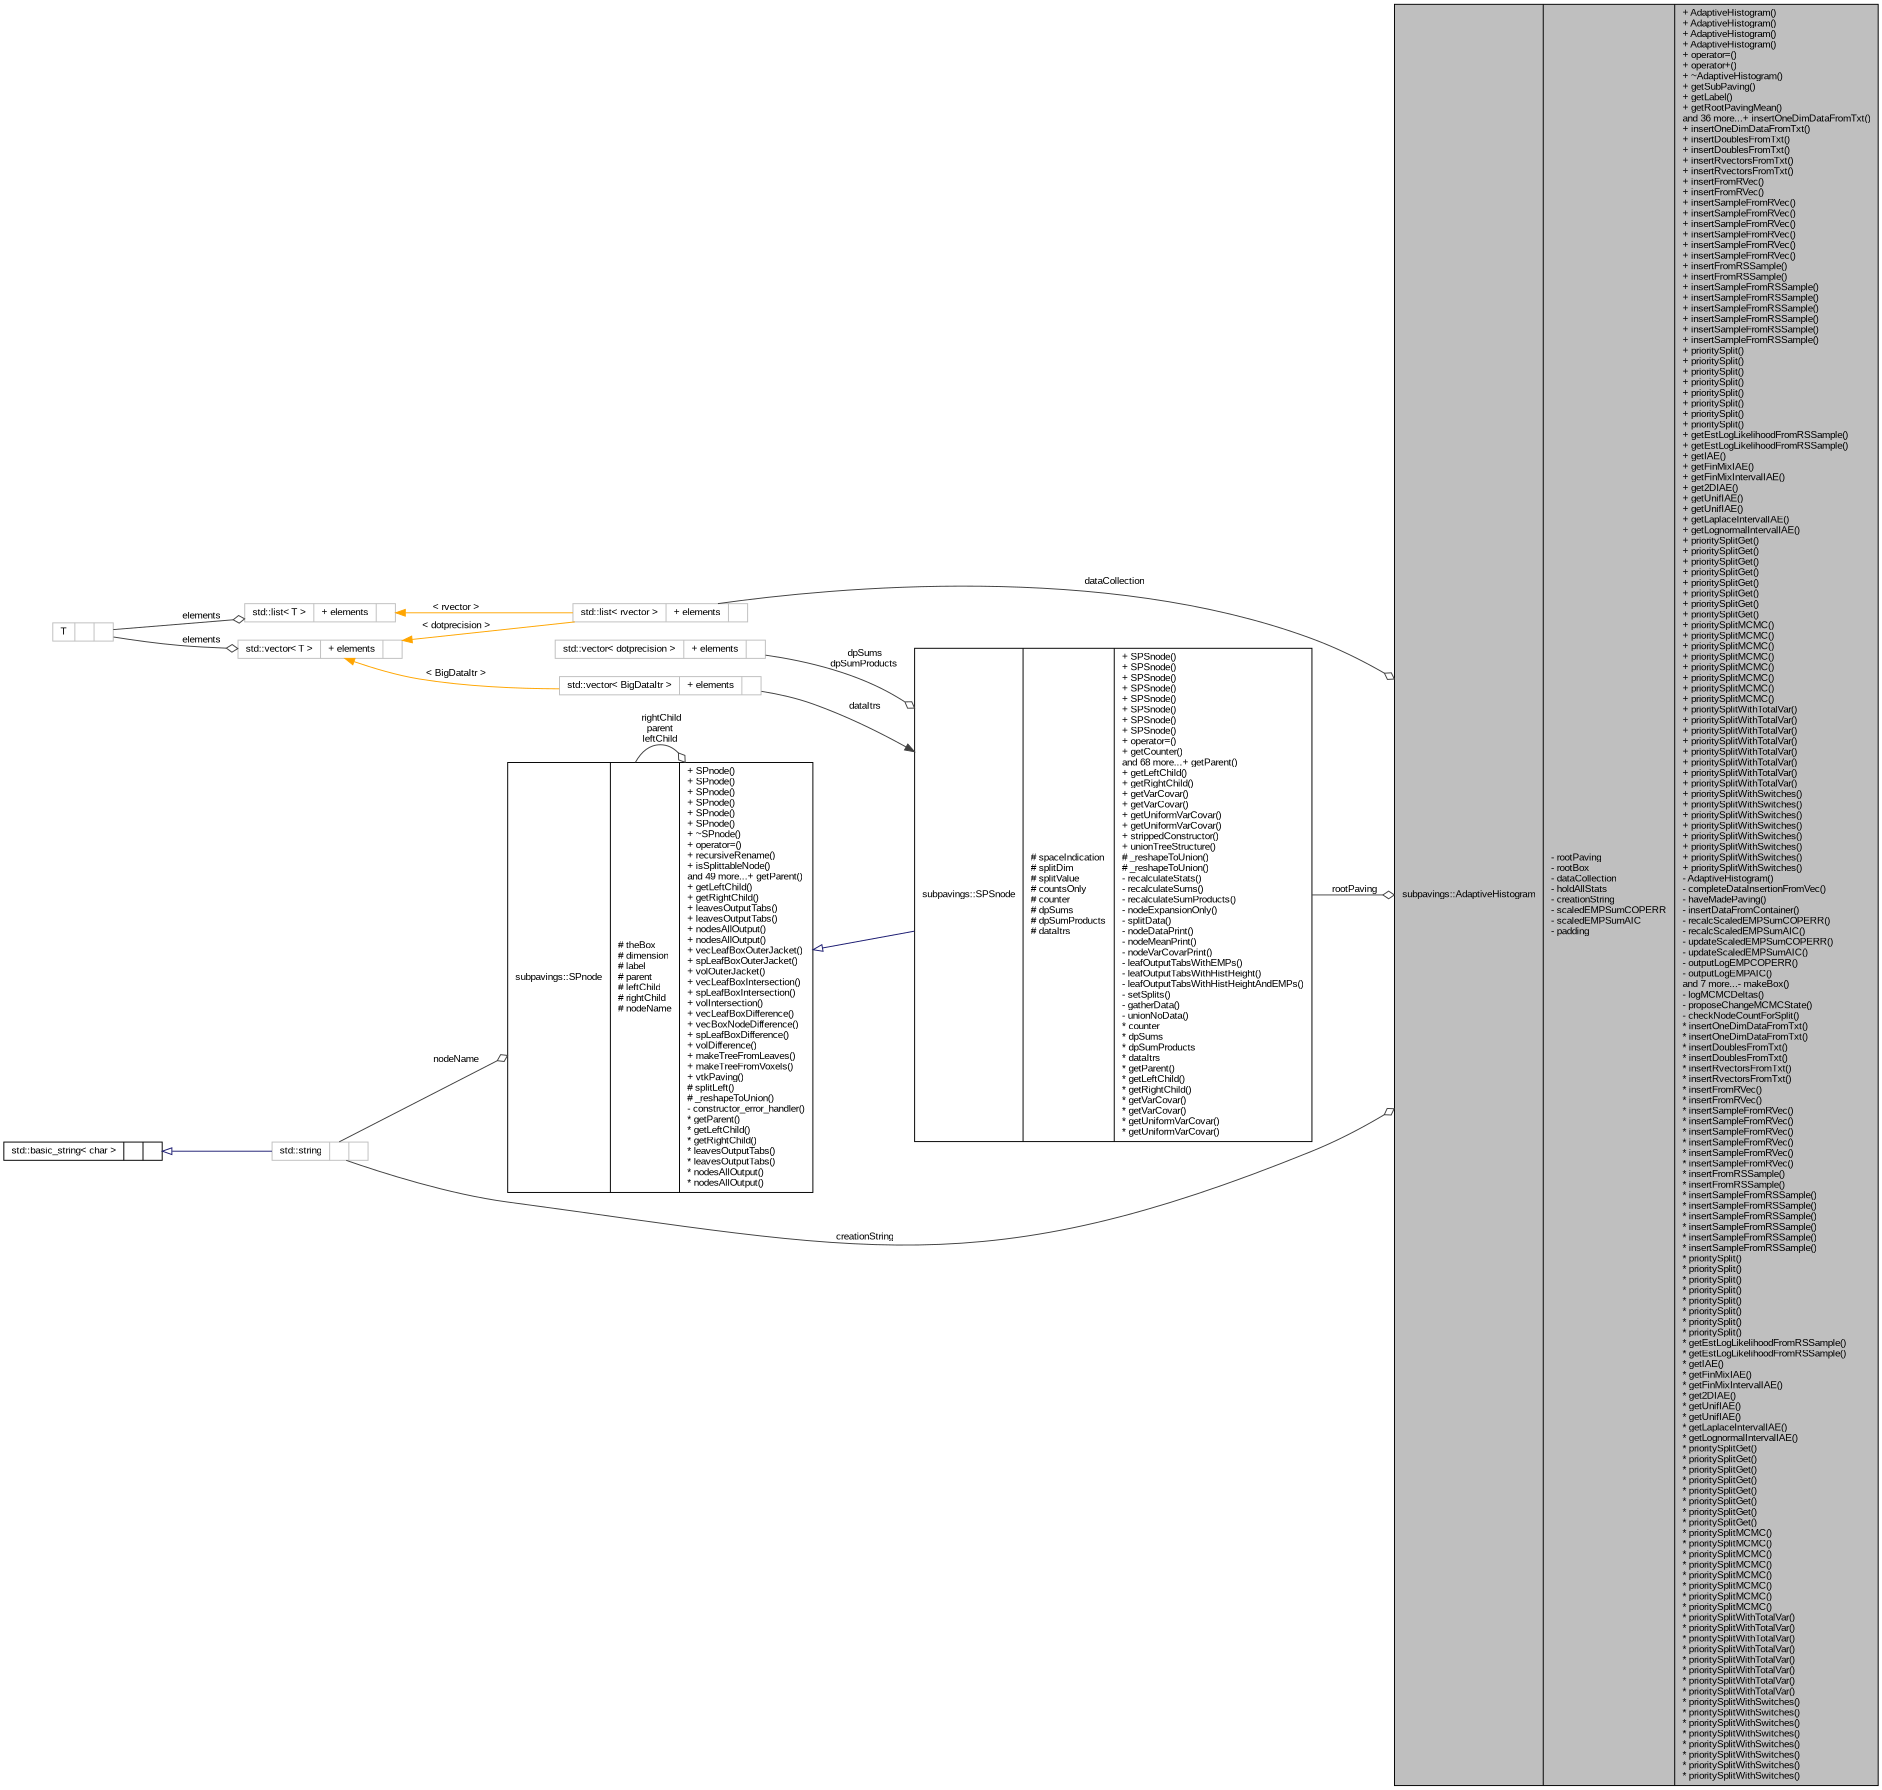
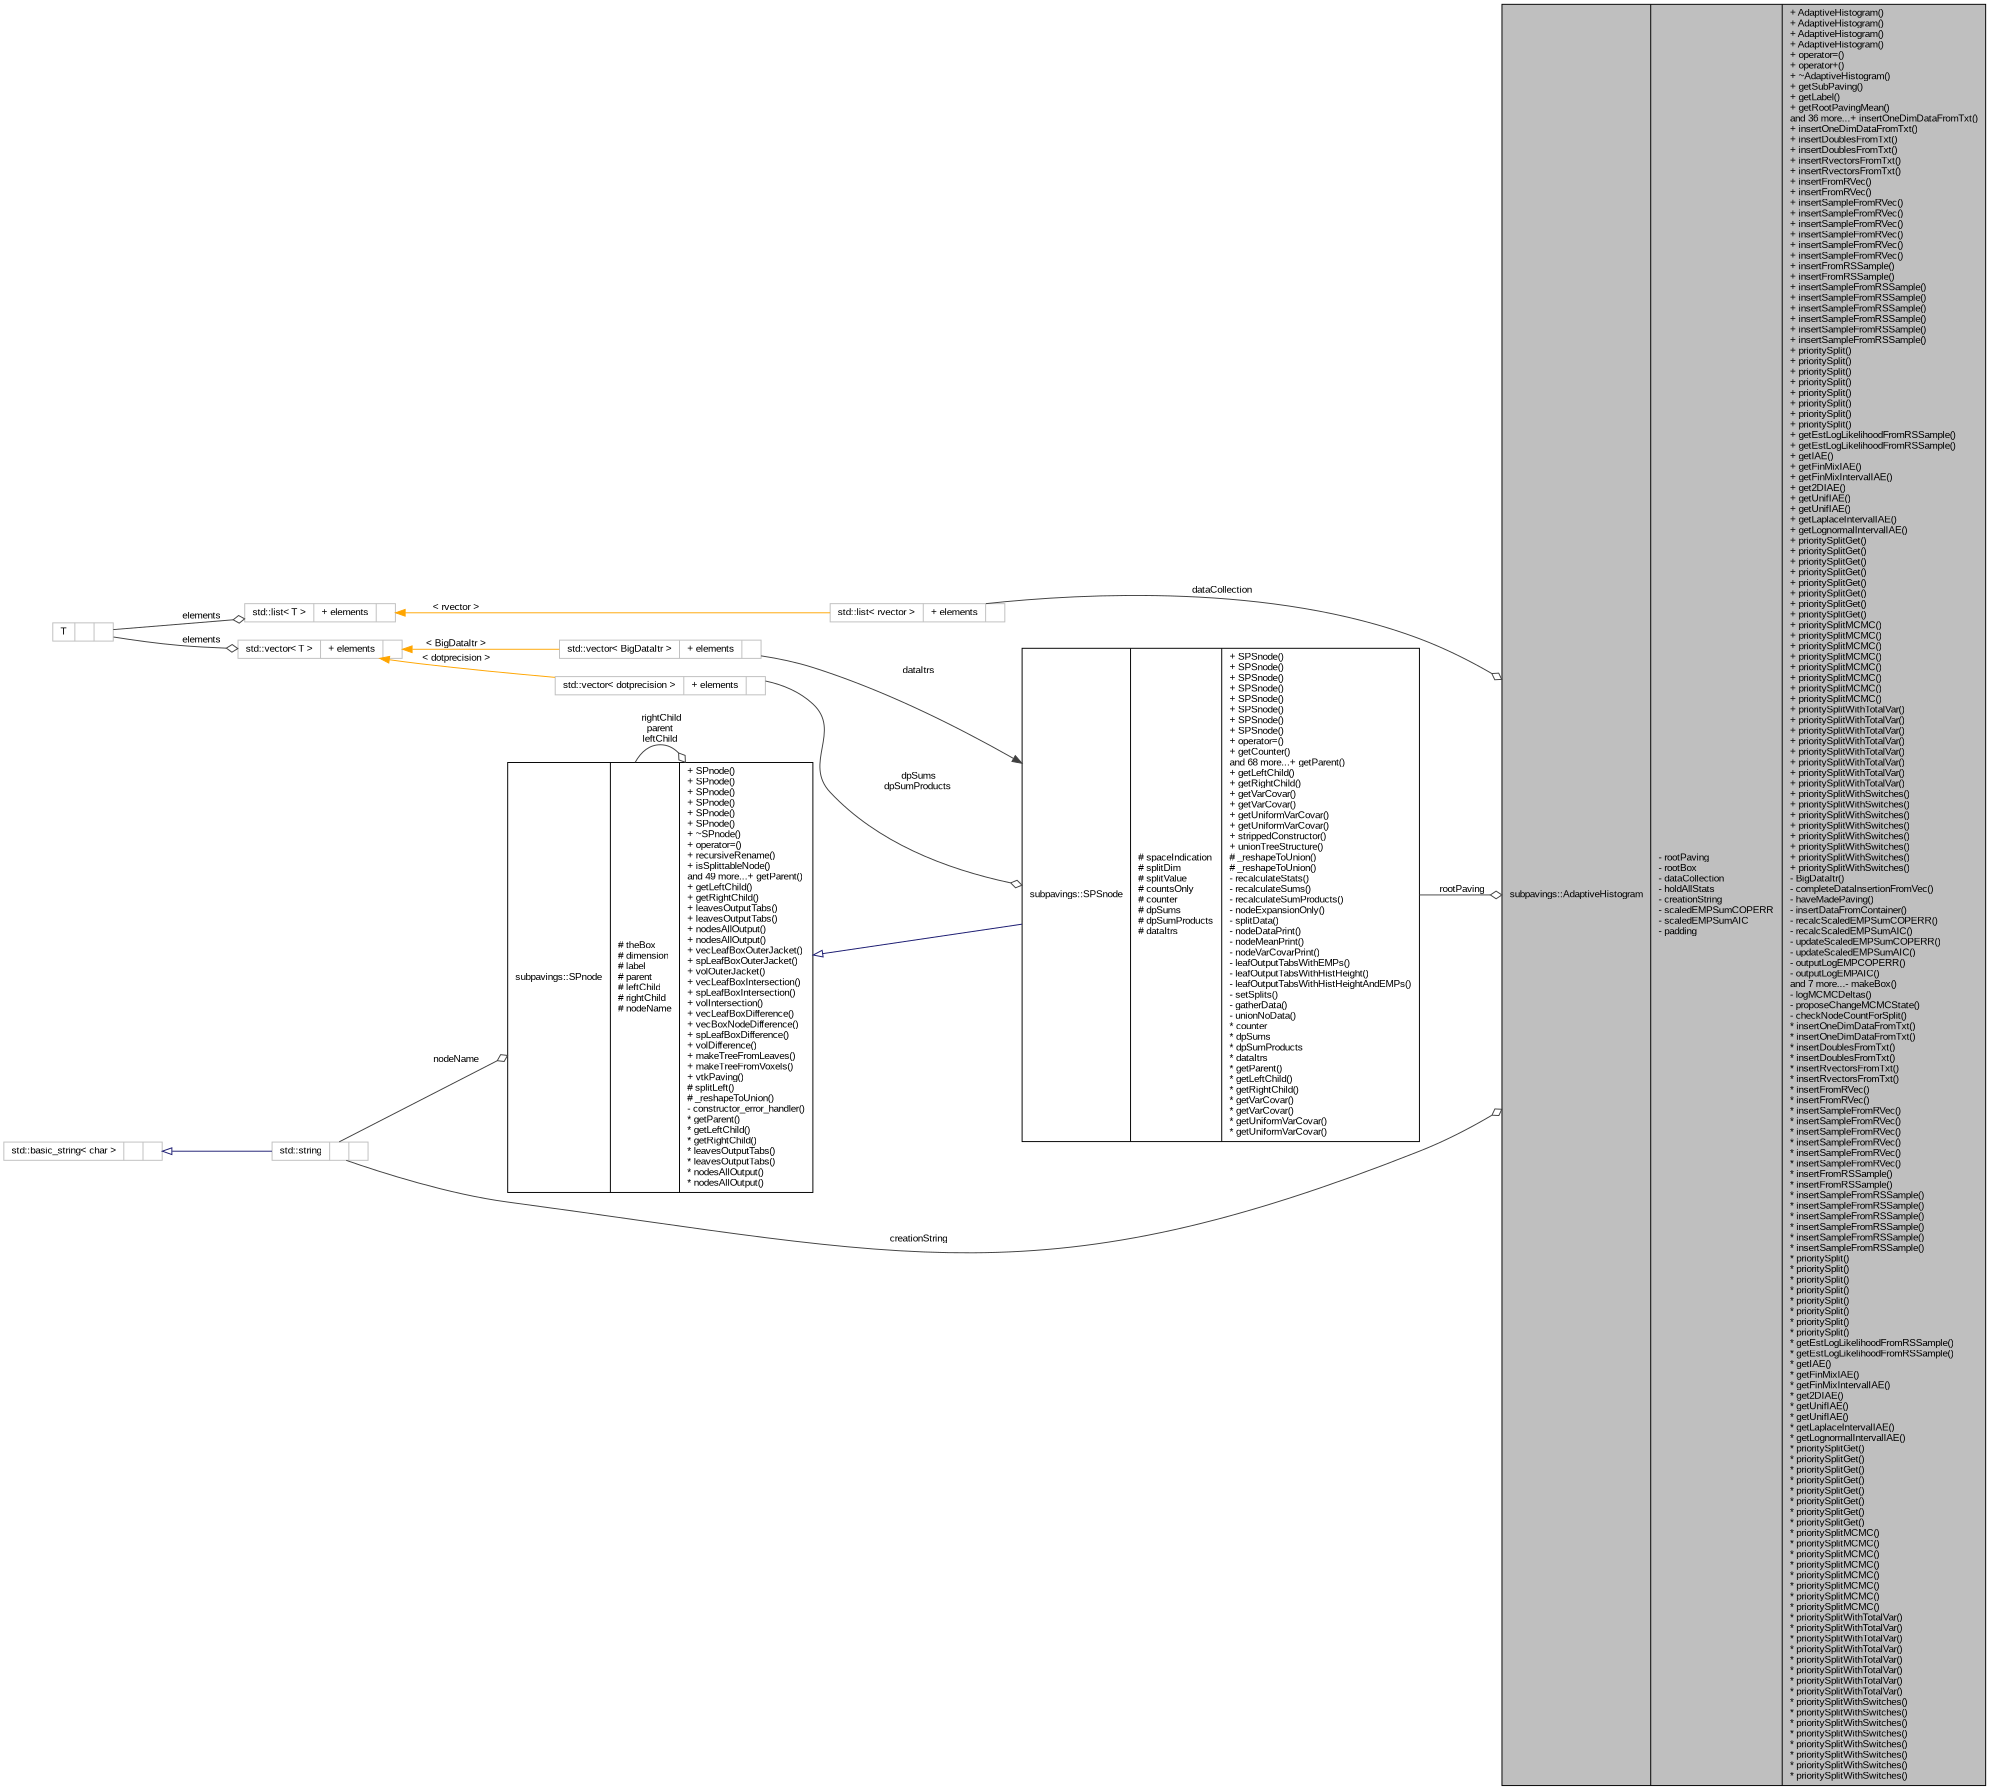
edge "std::list< rvector >" -> "std::vector< T >": now "std::vector< dotprecision >" -> "std::vector< T >"
node "subpavings::AdaptiveHistogram": text "- AdaptiveHistogram()" -> "- BigDataItr()"
node "std::basic_string< char >": color black -> grey75
